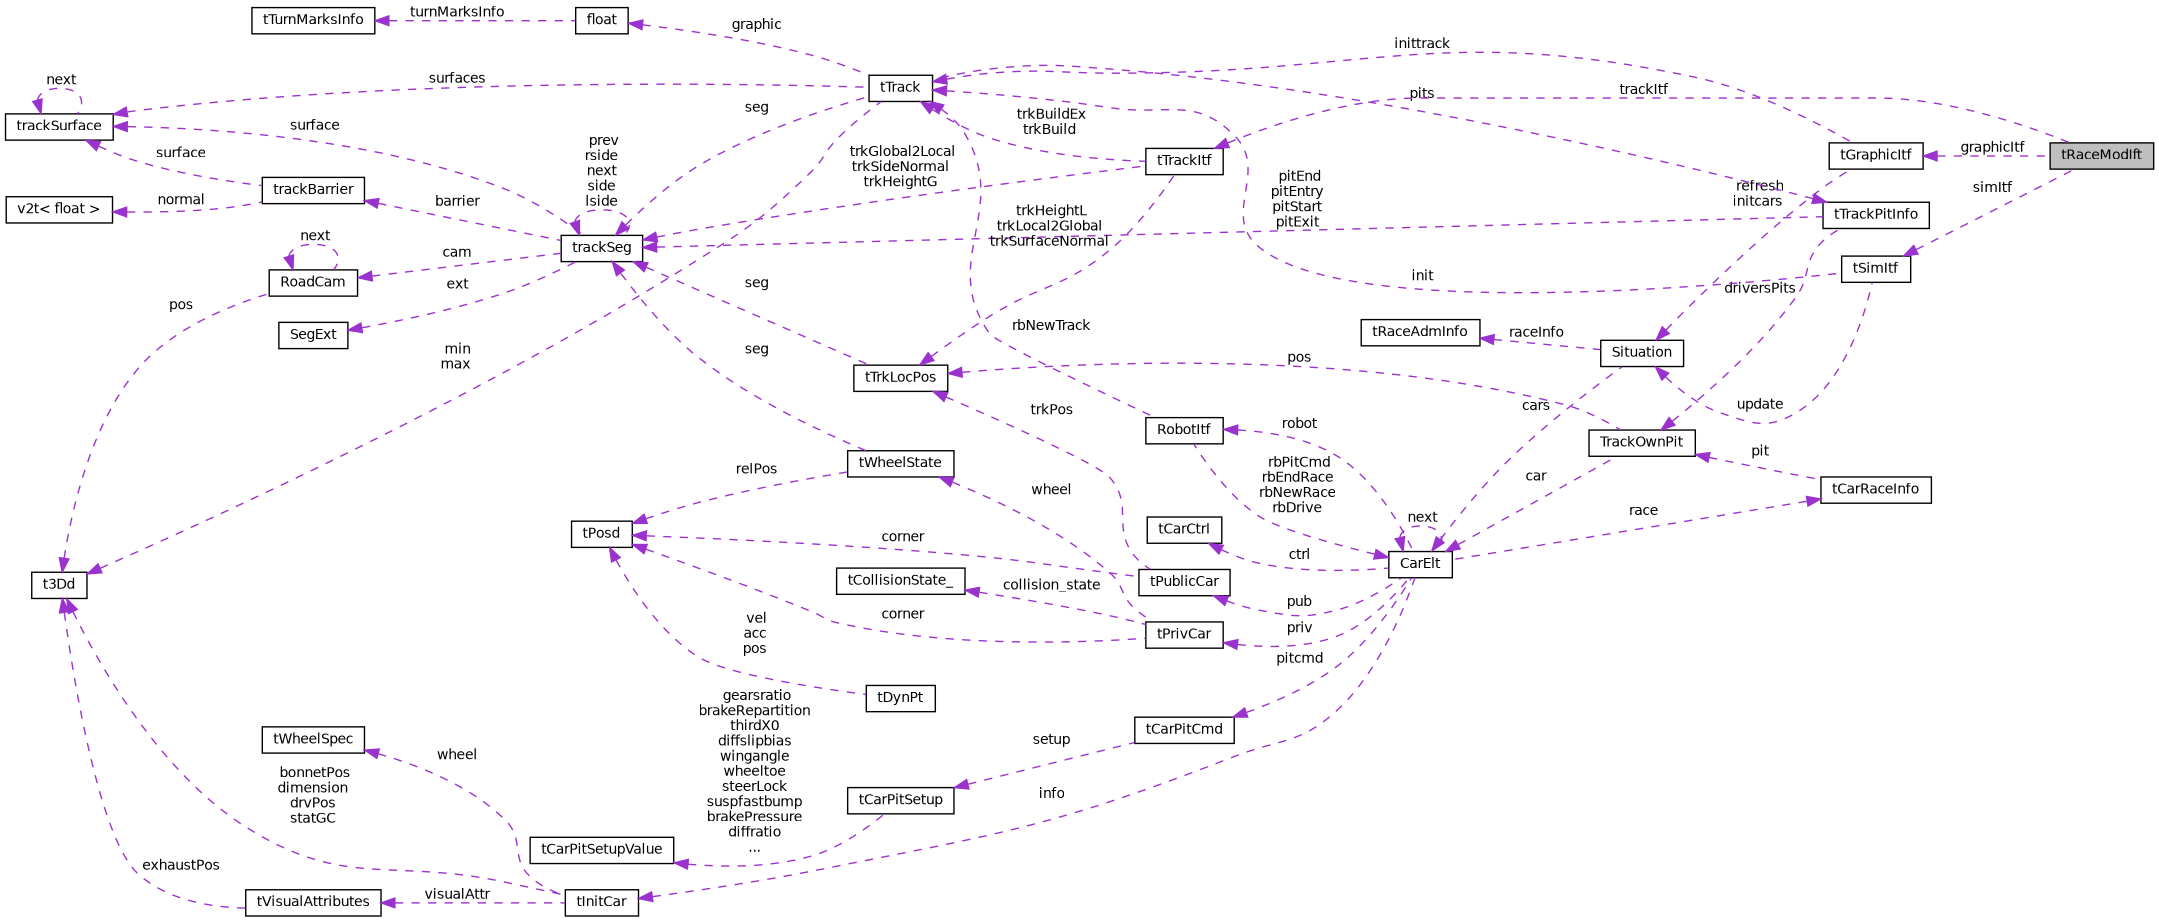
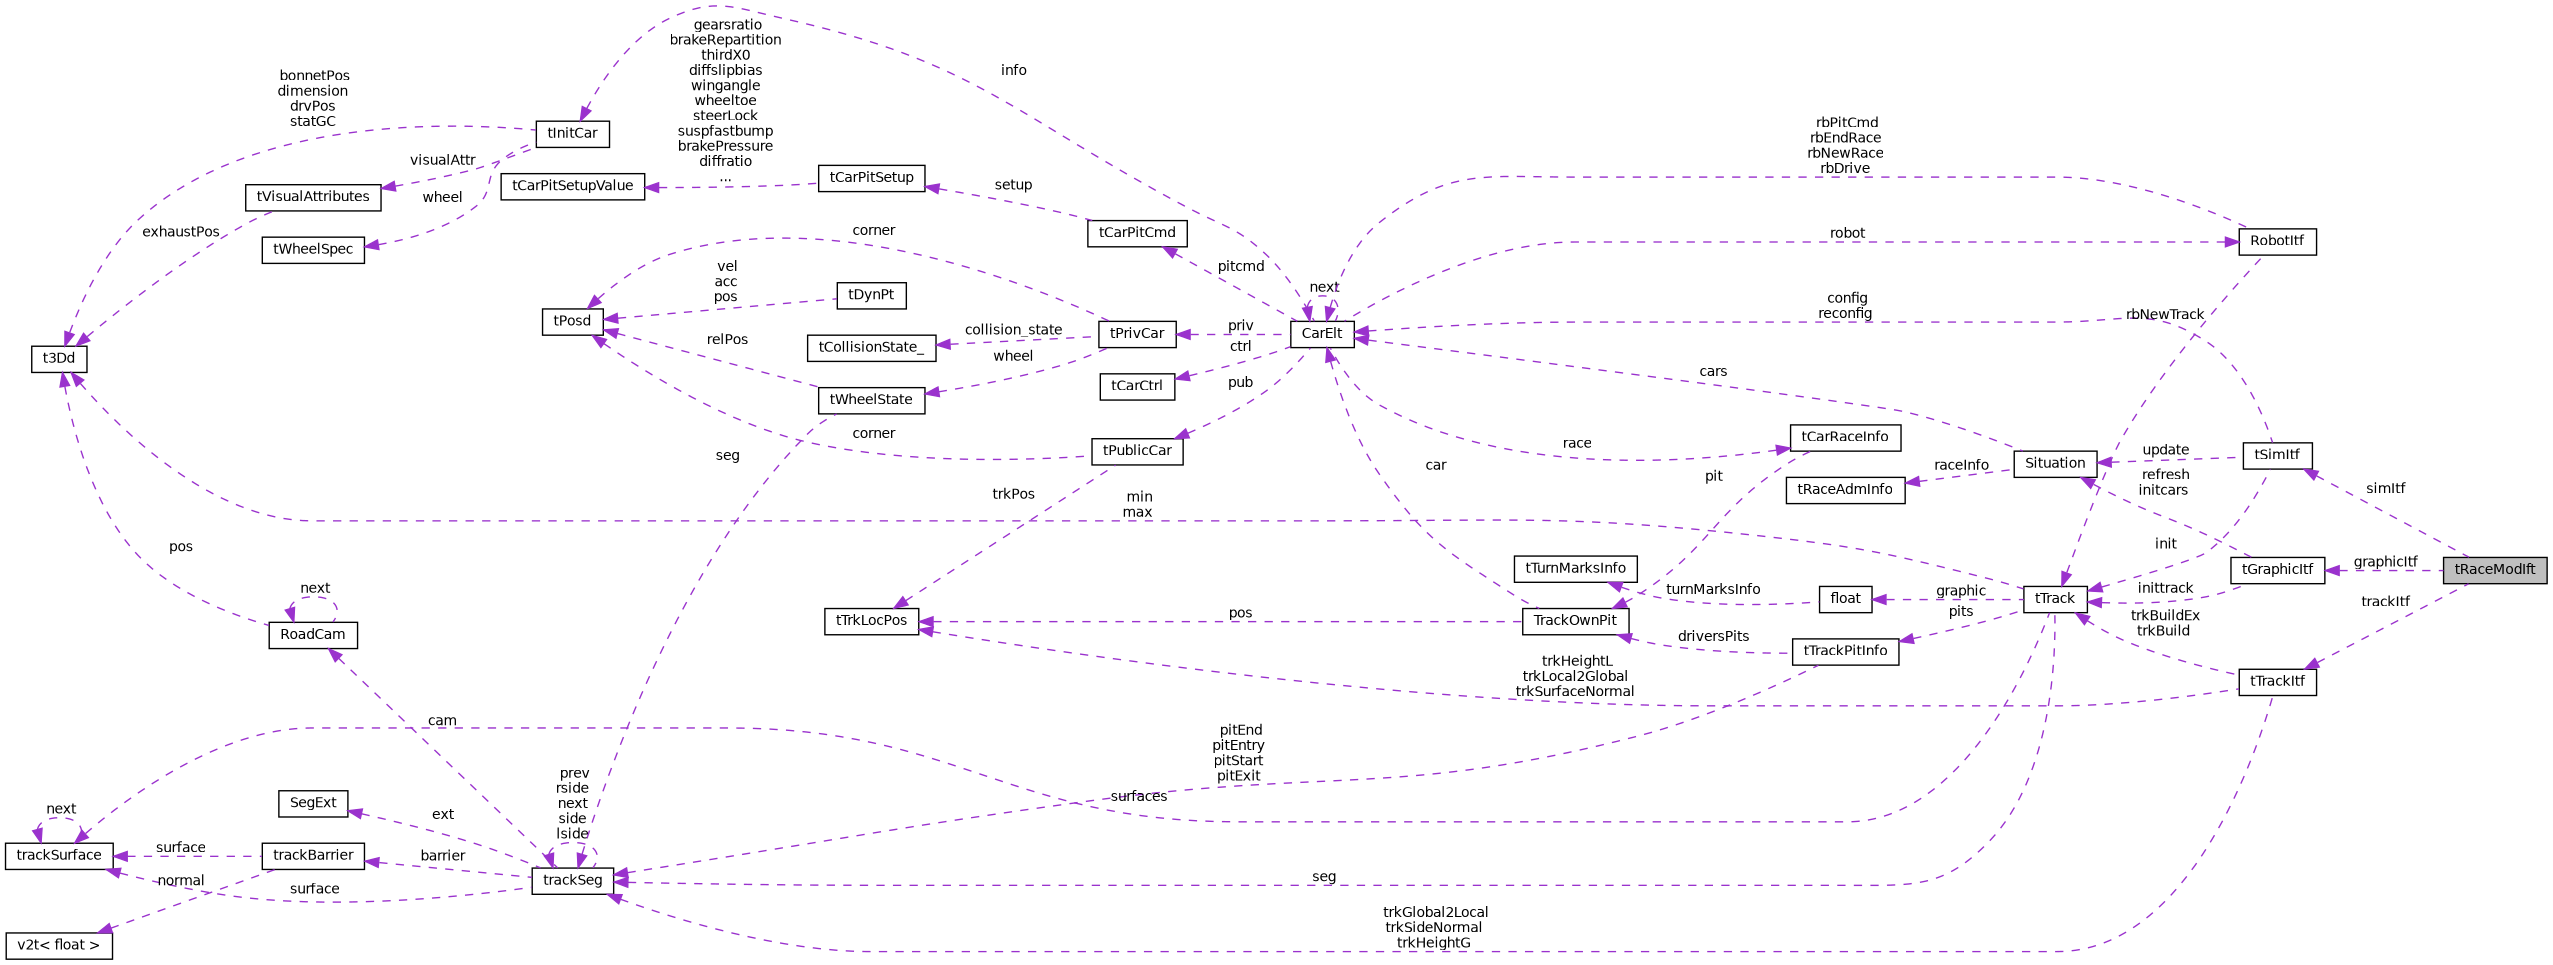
edge "tTrkLocPos" -> "trackSeg": removed, label "seg"
edge "tSimItf" -> "CarElt": added, label "config reconfig"
